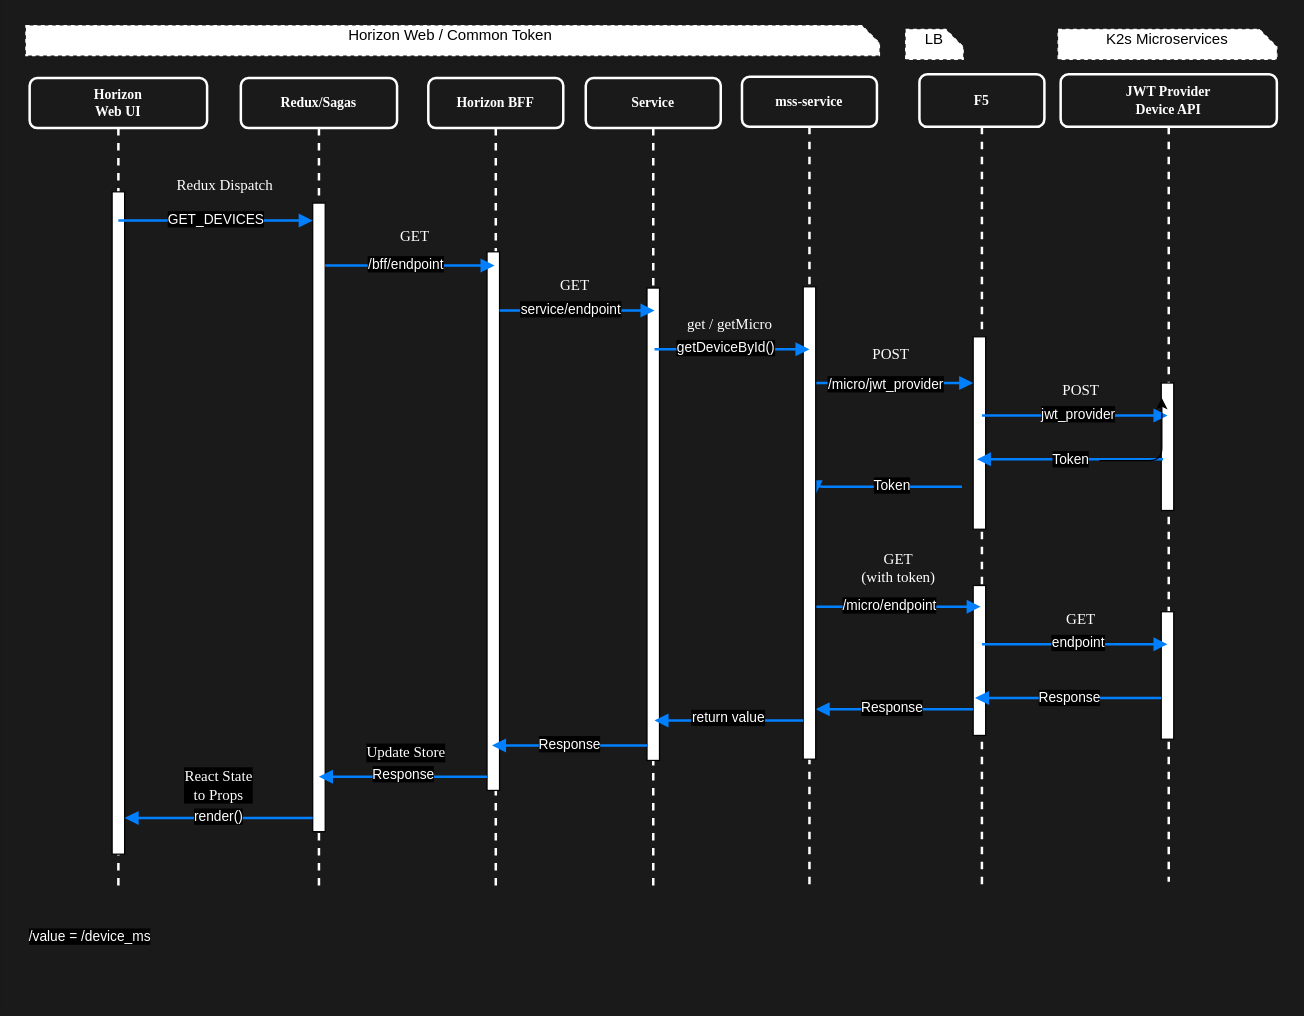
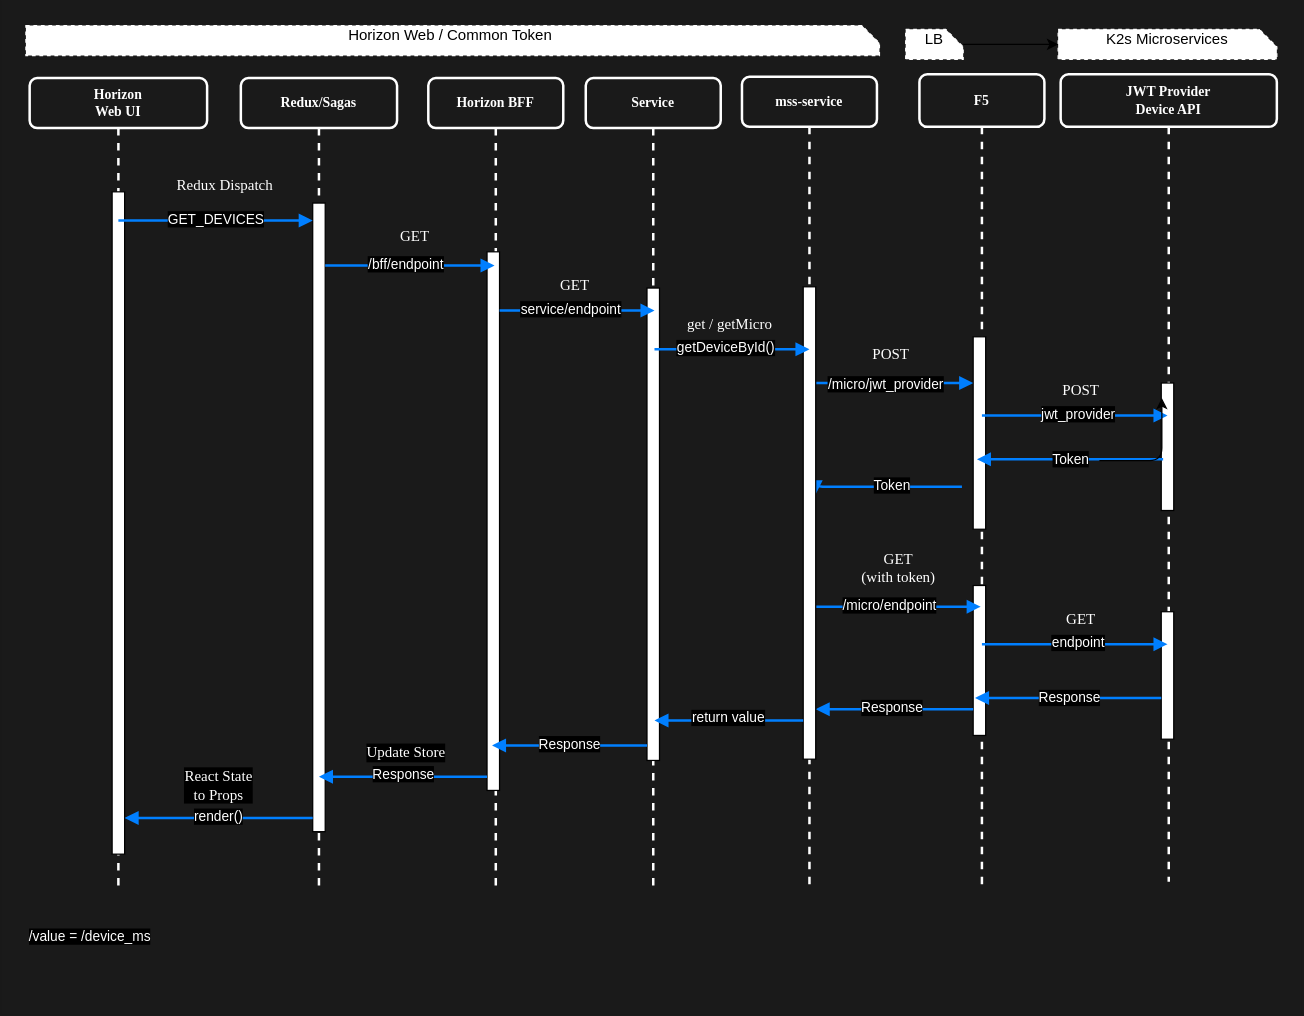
edge "LB" -> "K2s Microservices": added
